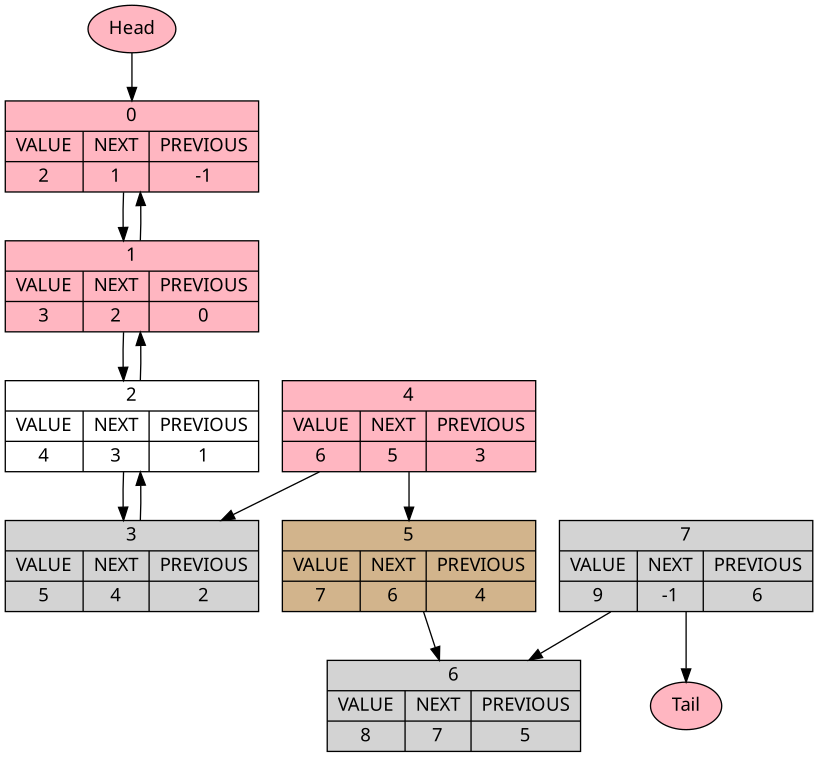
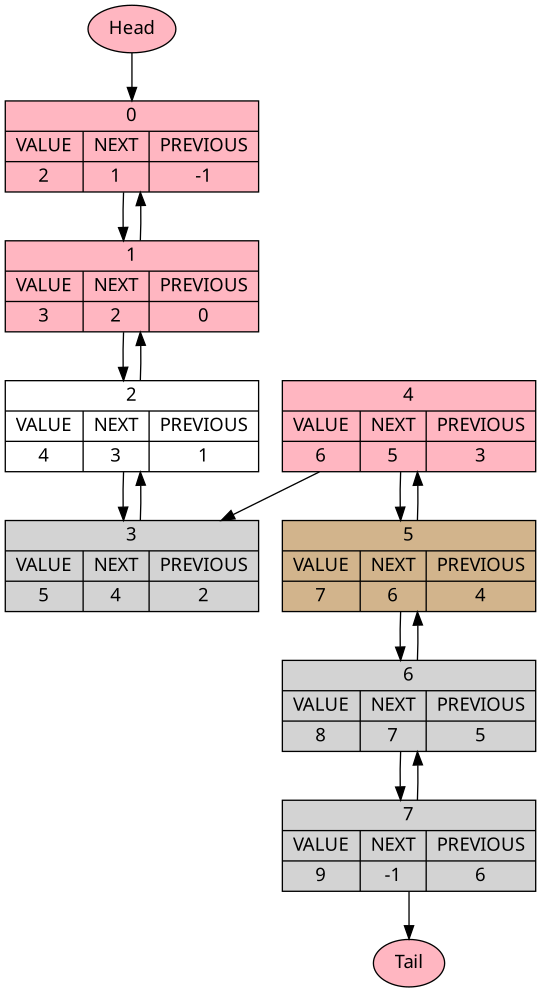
edge "5" -> "4": added
edge "6" -> "5": added
edge "6" -> "7": added
